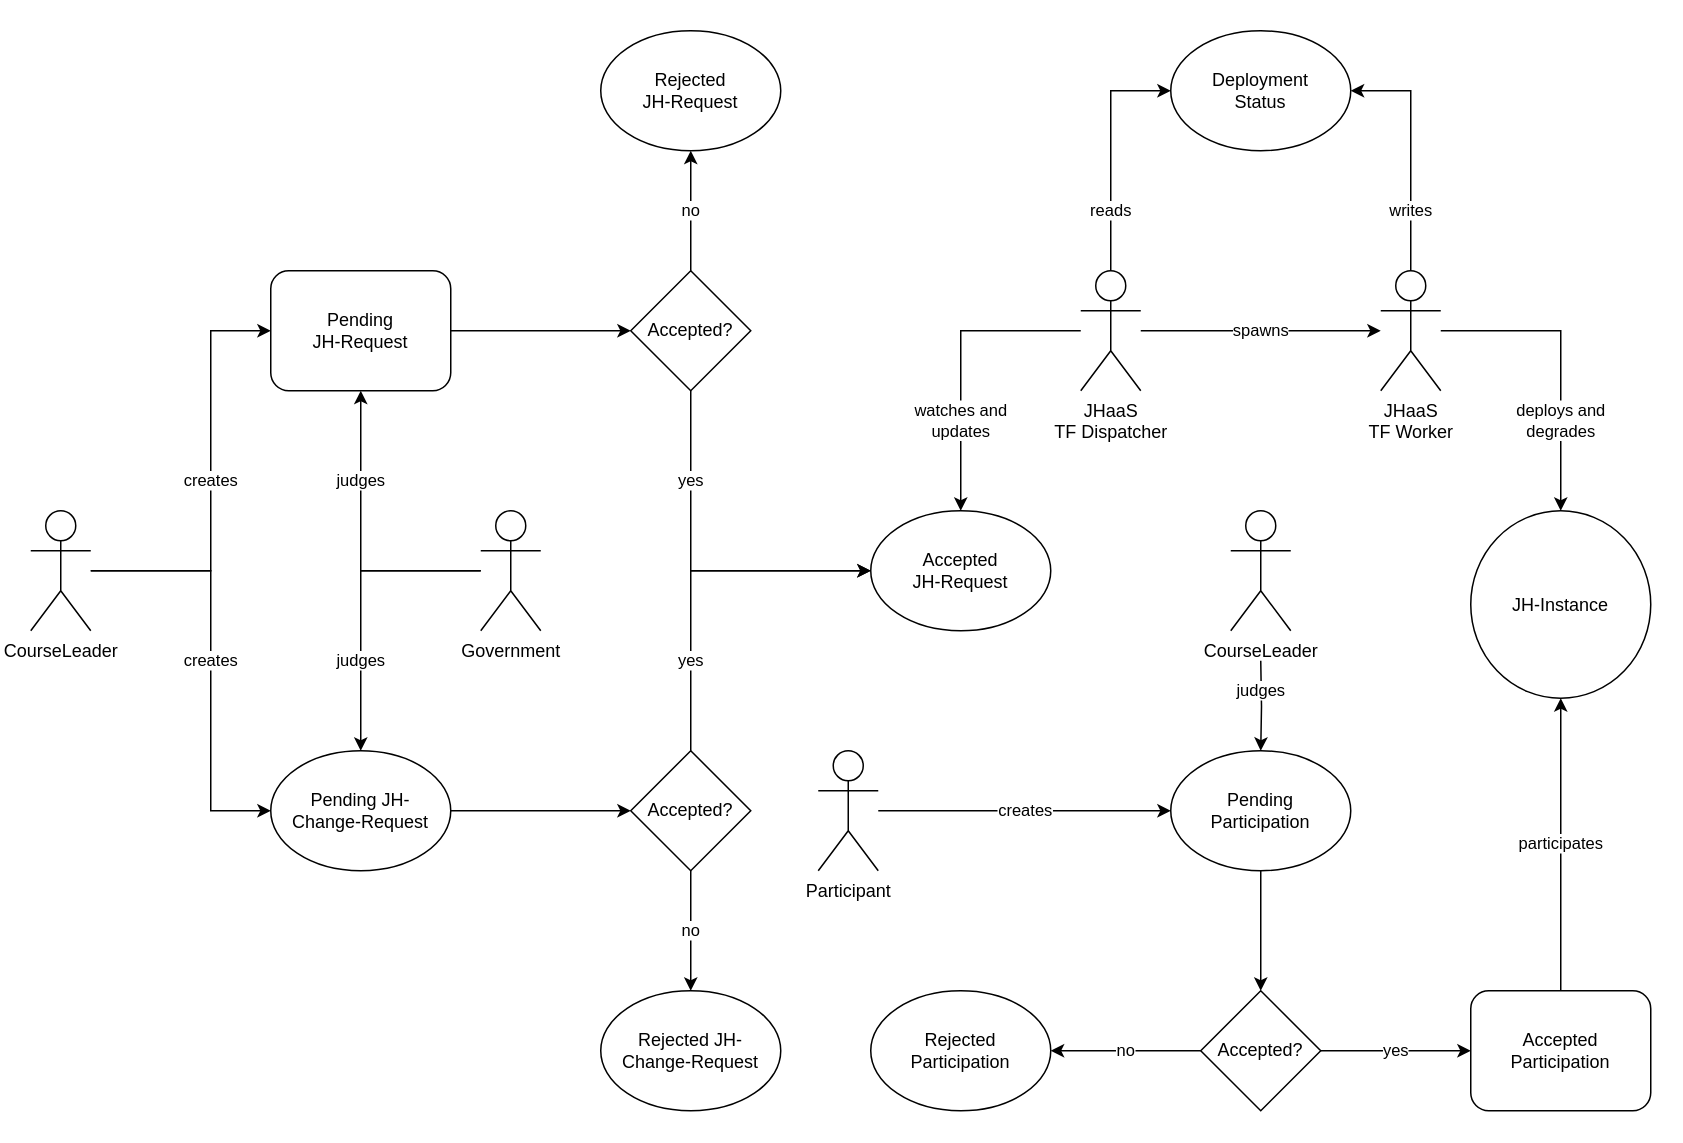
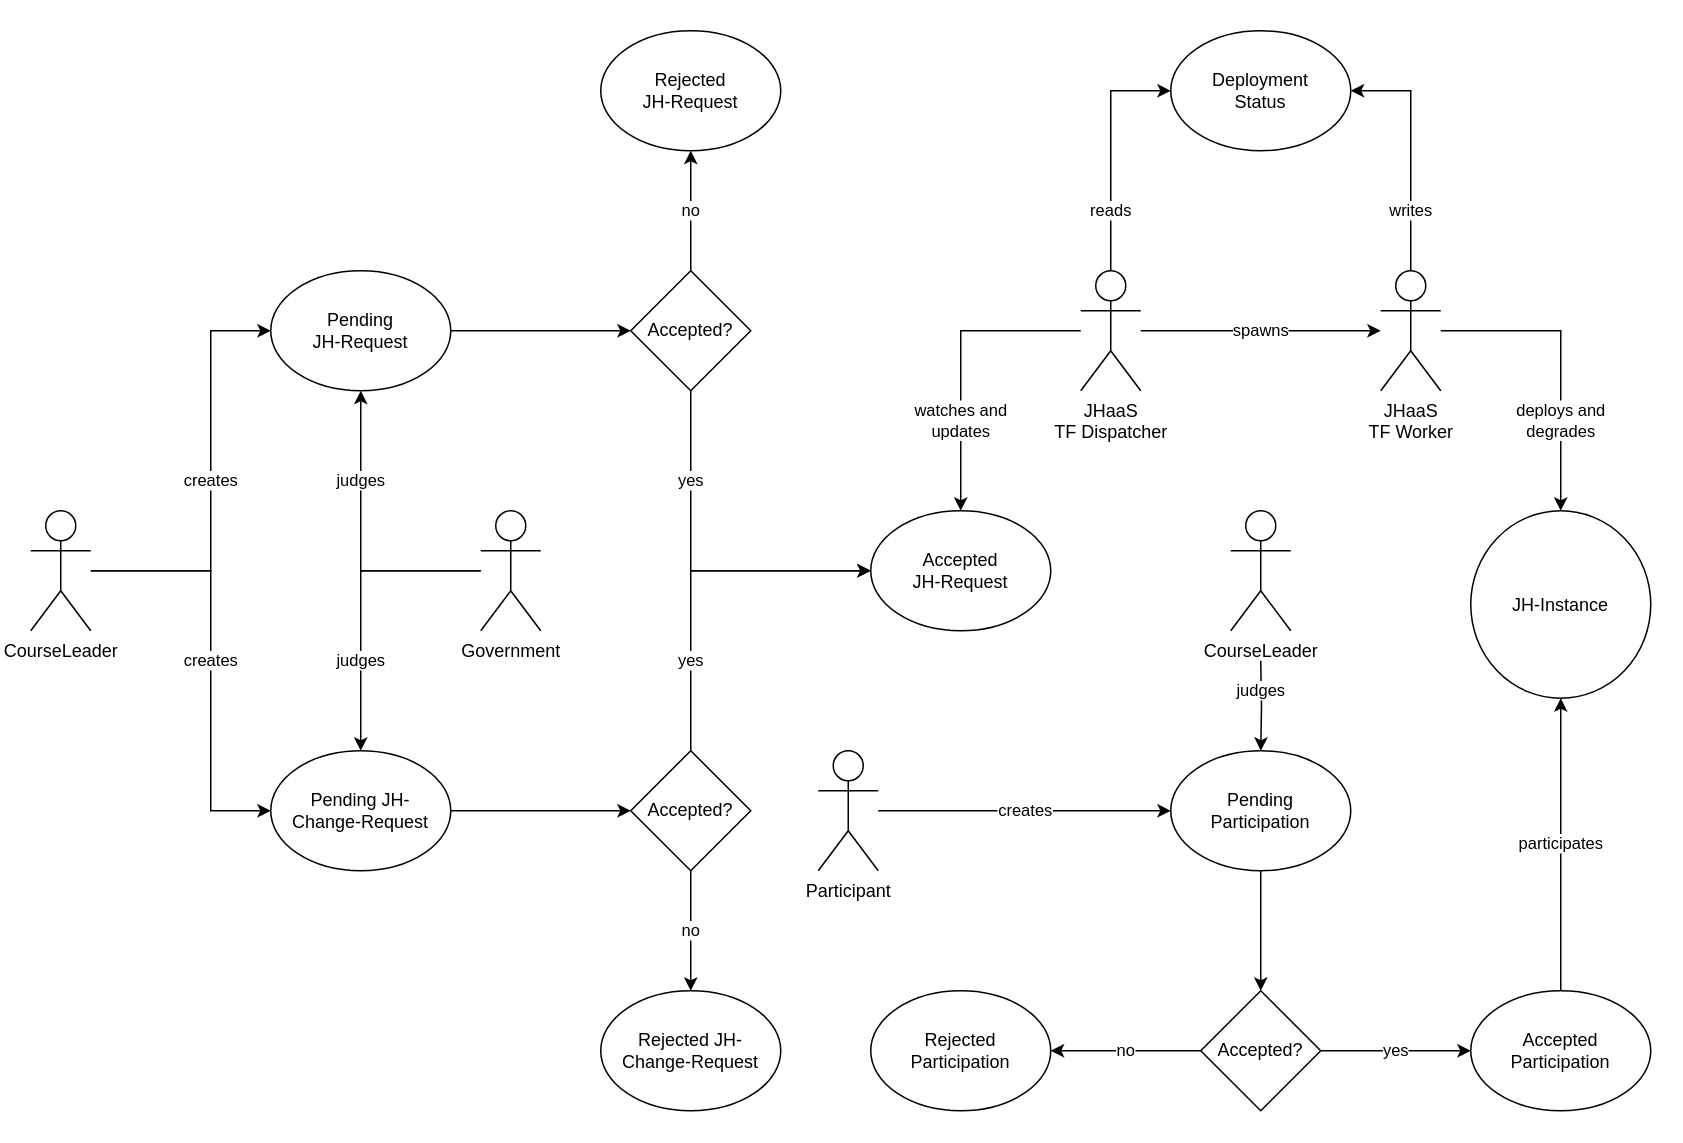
node "Pending JH-Request": shape rounded rectangle -> ellipse
node "Accepted Participation": shape rounded rectangle -> ellipse
